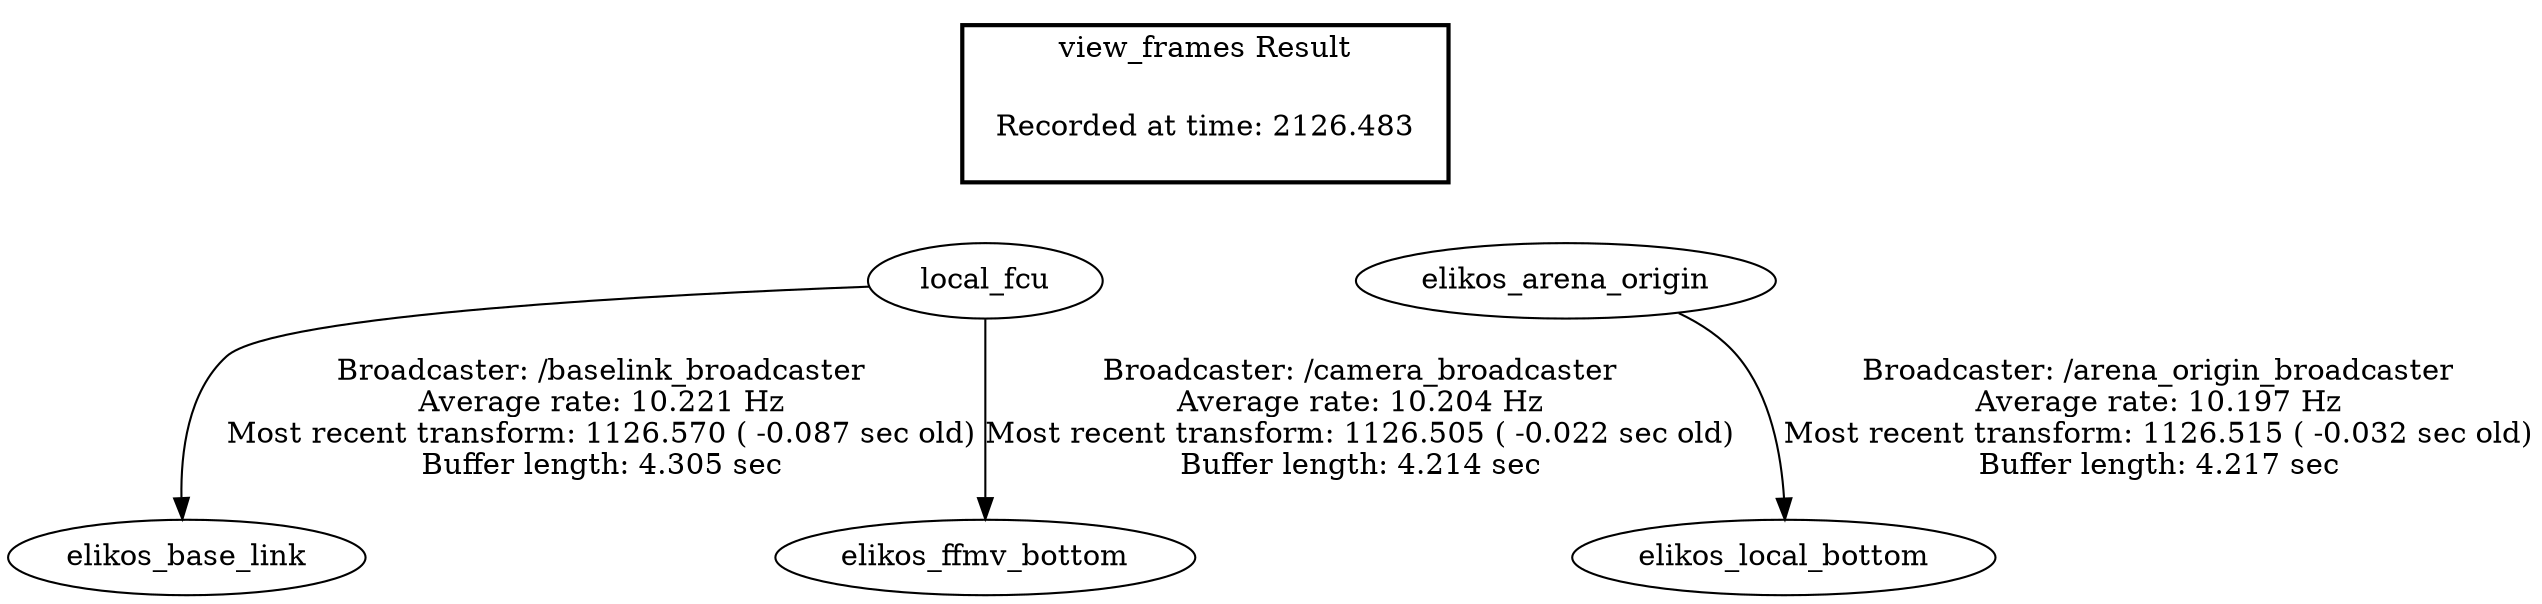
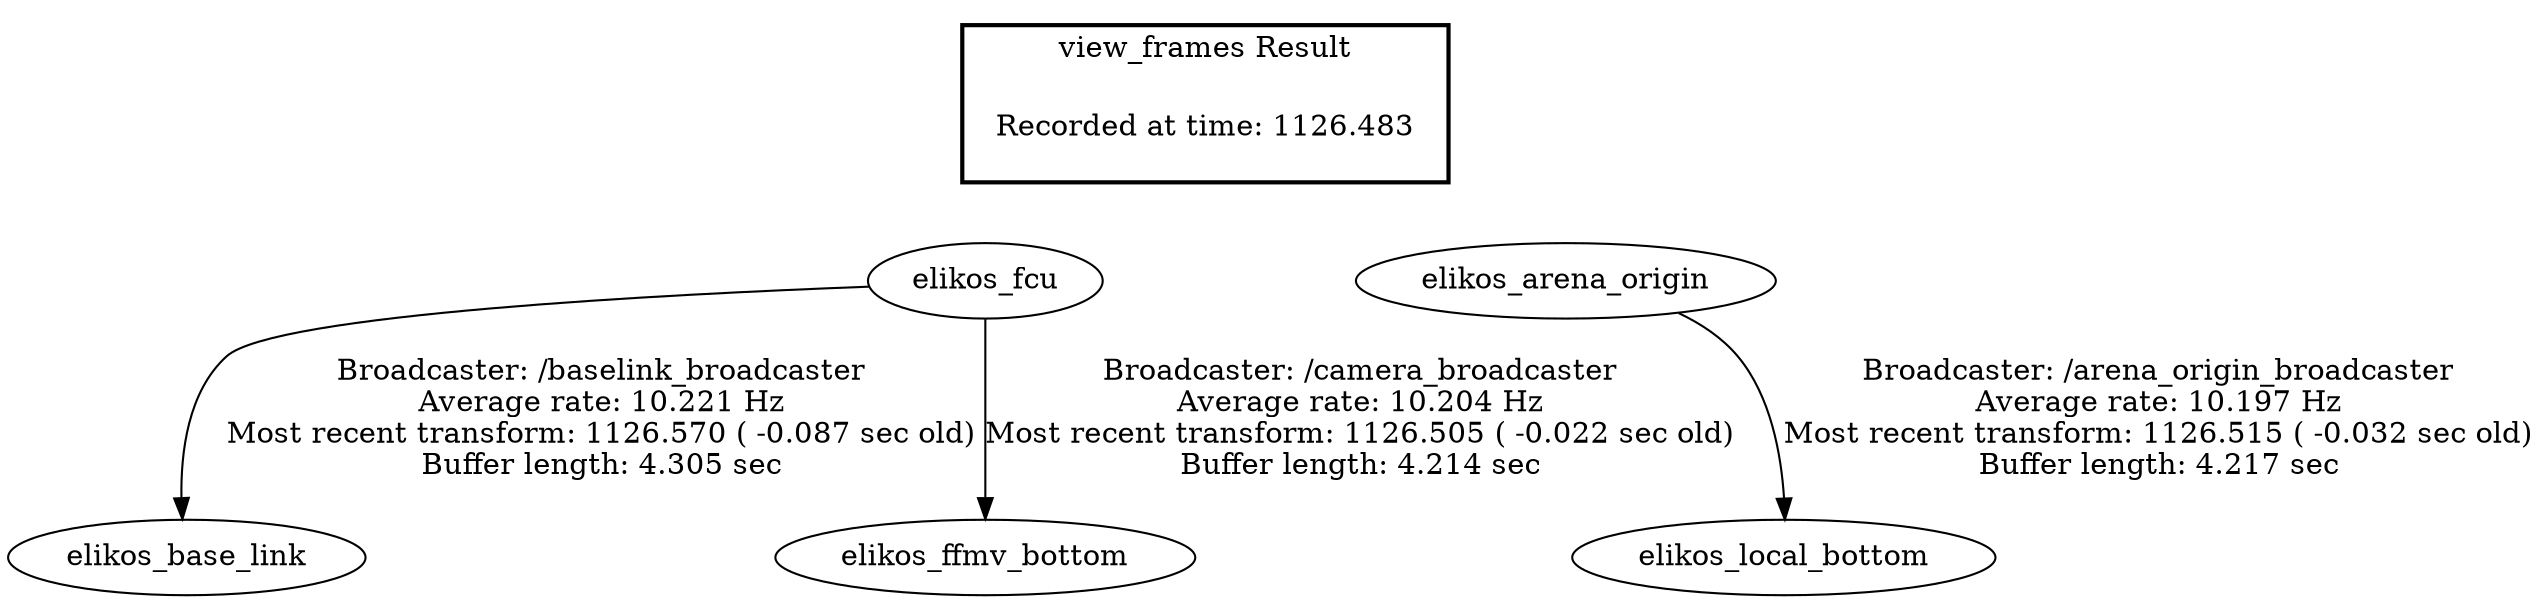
node "Recorded at time: 2126.483": label "Recorded at time: 2126.483" -> "Recorded at time: 1126.483"
node "local_fcu": label "local_fcu" -> "elikos_fcu"
